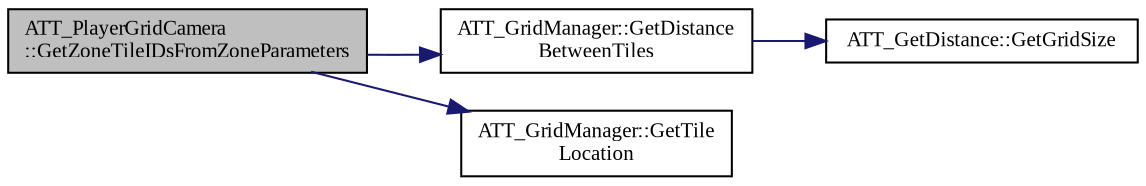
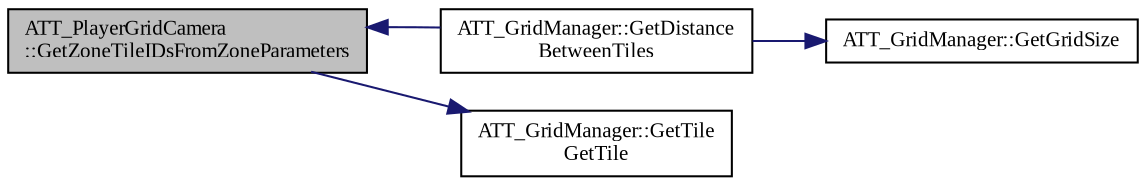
node "ATT_GetDistance::GetGridSize": label "ATT_GetDistance::GetGridSize" -> "ATT_GridManager::GetGridSize"
edge "ATT_PlayerGridCamera ::GetZoneTileIDsFromZoneParameters" -> "ATT_GridManager::GetDistance BetweenTiles": reversed
node "ATT_GridManager::GetTile Location": label "ATT_GridManager::GetTile Location" -> "ATT_GridManager::GetTile GetTile"
